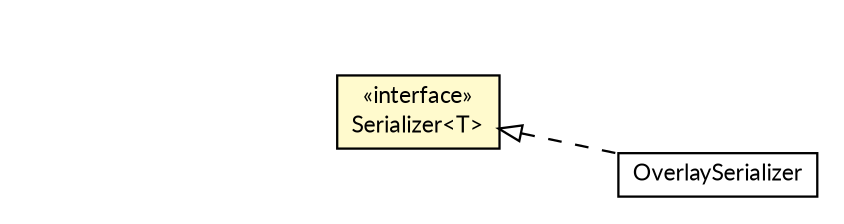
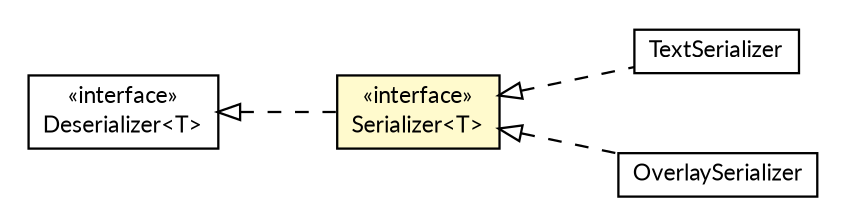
node "TextSerializer": added
node "Deserializer<T>": added
